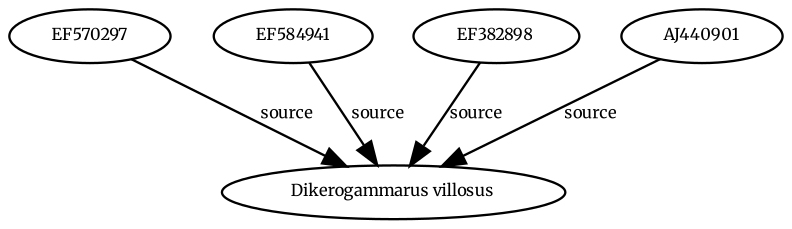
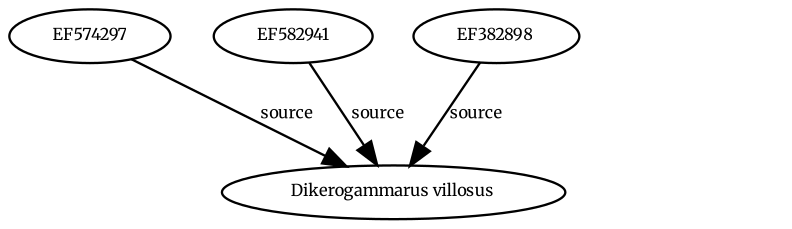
node "EF570297": label "EF570297" -> "EF574297"
node "EF584941": label "EF584941" -> "EF582941"
node "AJ440901": removed
